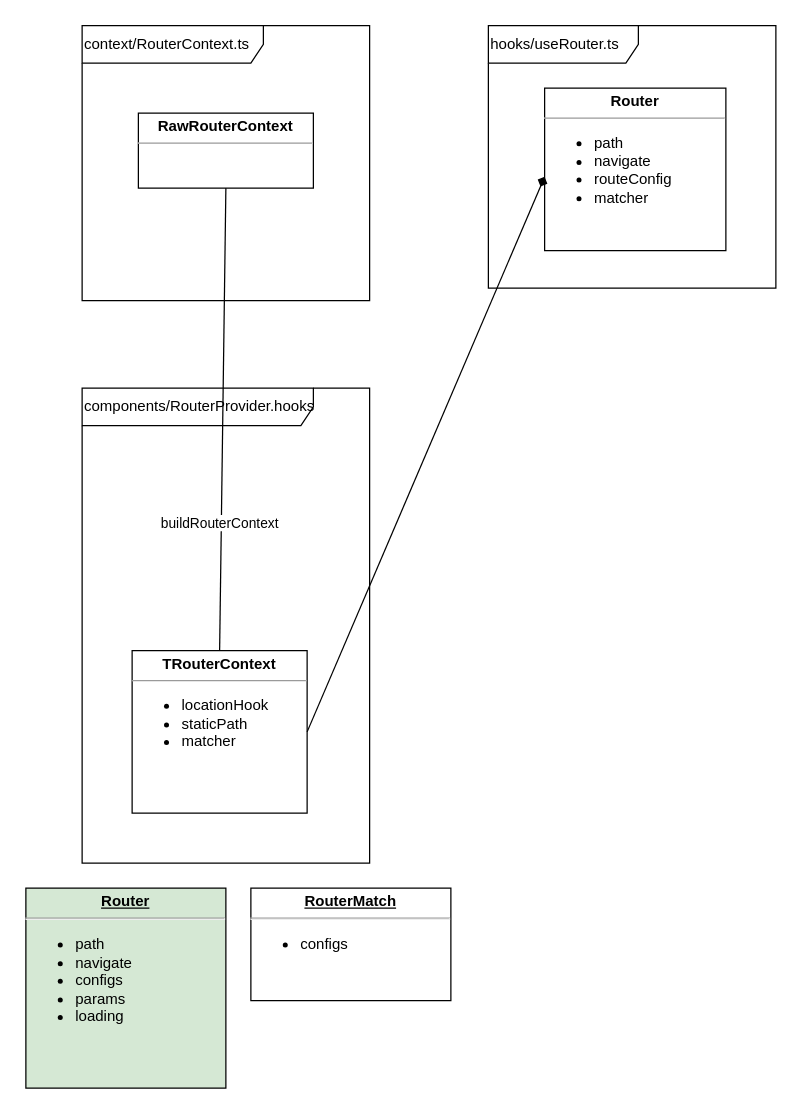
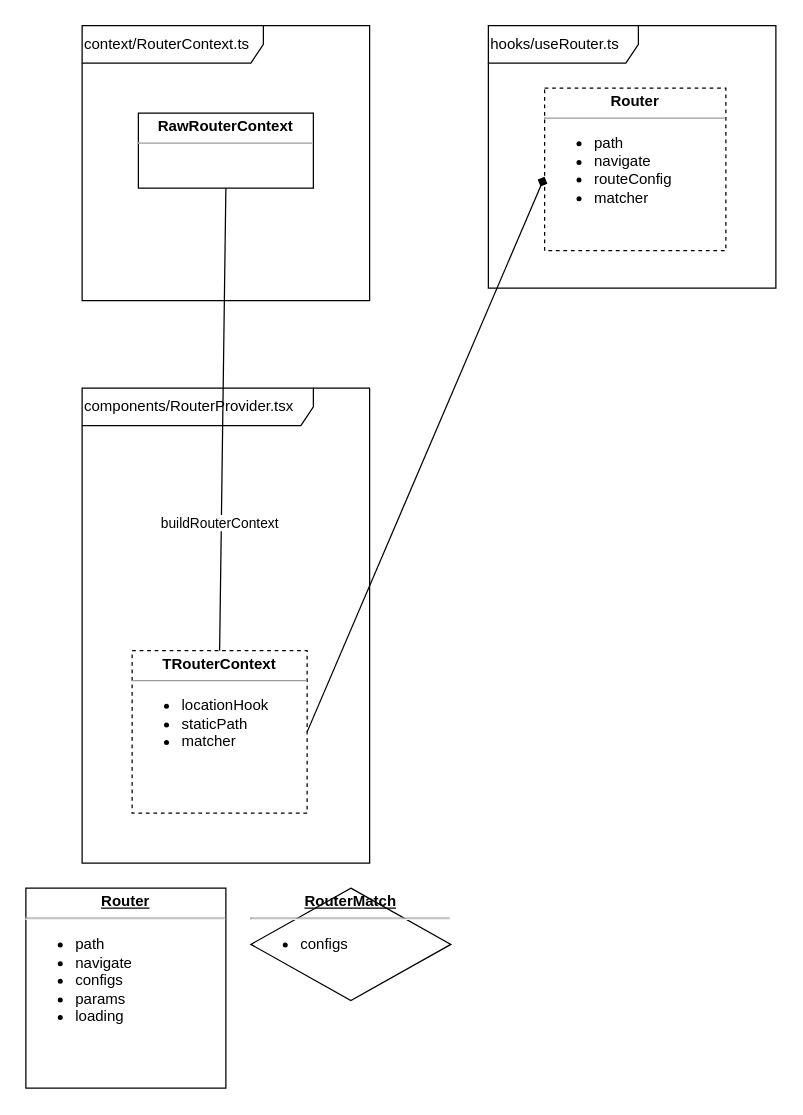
node "Router path navigate routeConfig matcher": style solid -> dashed
node "components/RouterProvider.hooks": label "components/RouterProvider.hooks" -> "components/RouterProvider.tsx"
node "TRouterContext locationHook staticPath matcher": style solid -> dashed
node "RouterMatch configs": shape rectangle -> diamond
node "Router path navigate configs params loading": fillcolor #d5e8d4 -> #ffffff
